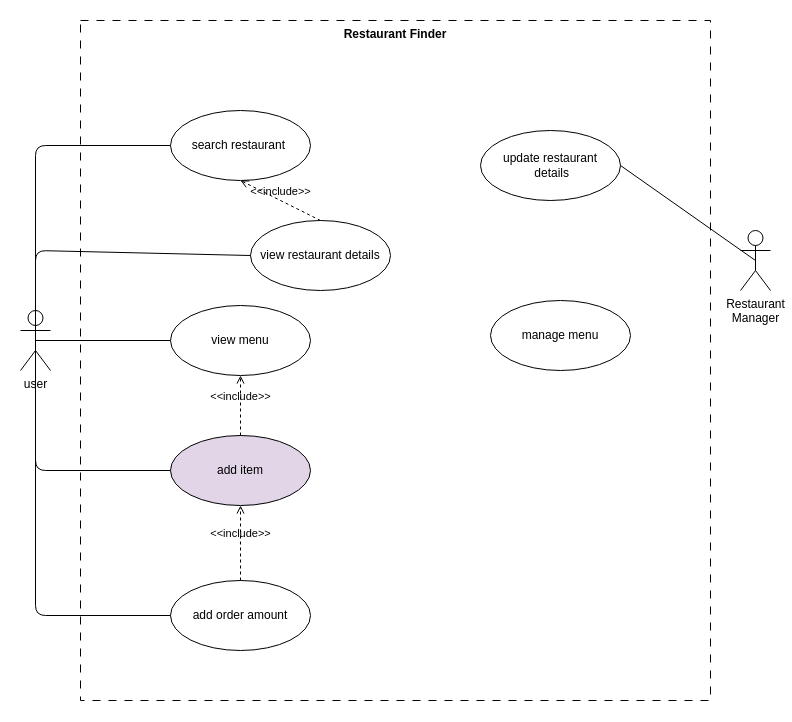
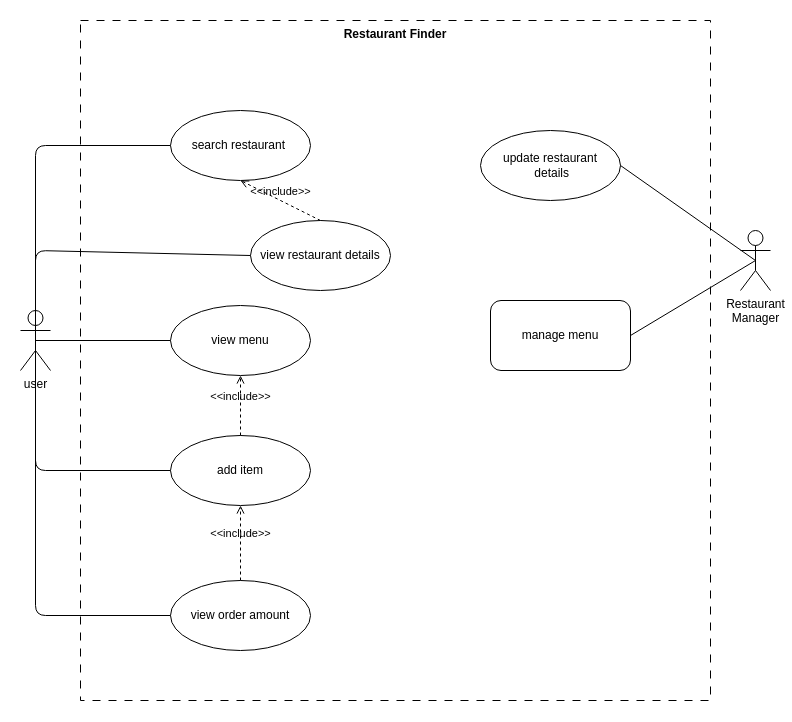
edge "Restaurant Manager" -- "manage menu": added
node "manage menu": shape ellipse -> rounded rectangle
node "add item": fillcolor #e1d5e7 -> #ffffff
node "add order amount": label "add order amount" -> "view order amount"
